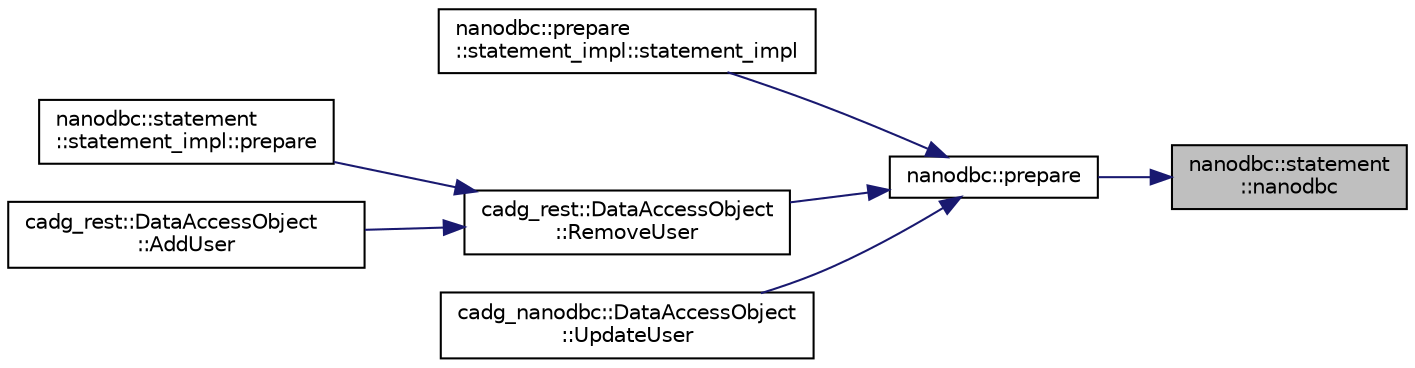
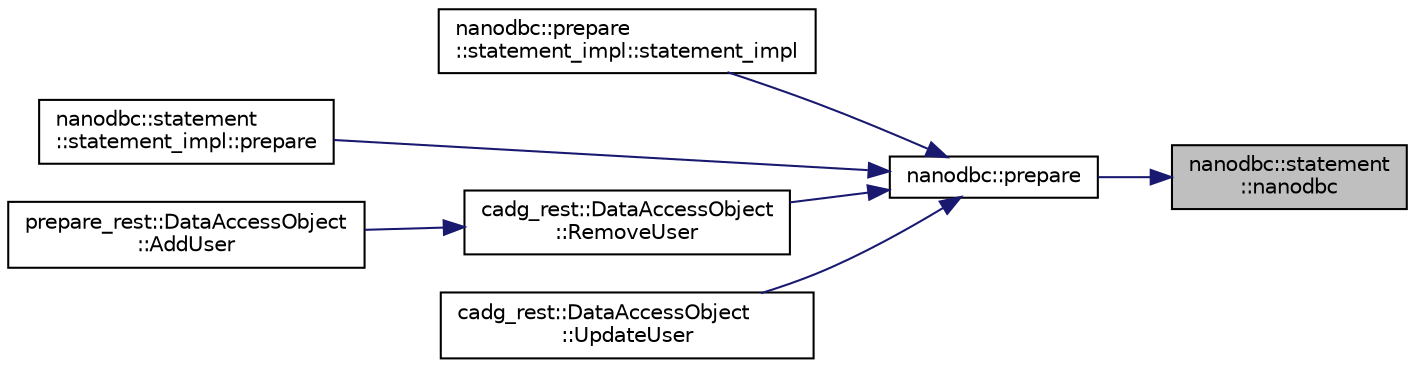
edge "nanodbc::statement ::statement_impl::prepare" -> "cadg_rest::DataAccessObject ::RemoveUser": now "nanodbc::statement ::statement_impl::prepare" -> "nanodbc::prepare"
node "cadg_rest::DataAccessObject ::AddUser": label "cadg_rest::DataAccessObject ::AddUser" -> "prepare_rest::DataAccessObject ::AddUser"
node "cadg_nanodbc::DataAccessObject ::UpdateUser": label "cadg_nanodbc::DataAccessObject ::UpdateUser" -> "cadg_rest::DataAccessObject ::UpdateUser"
